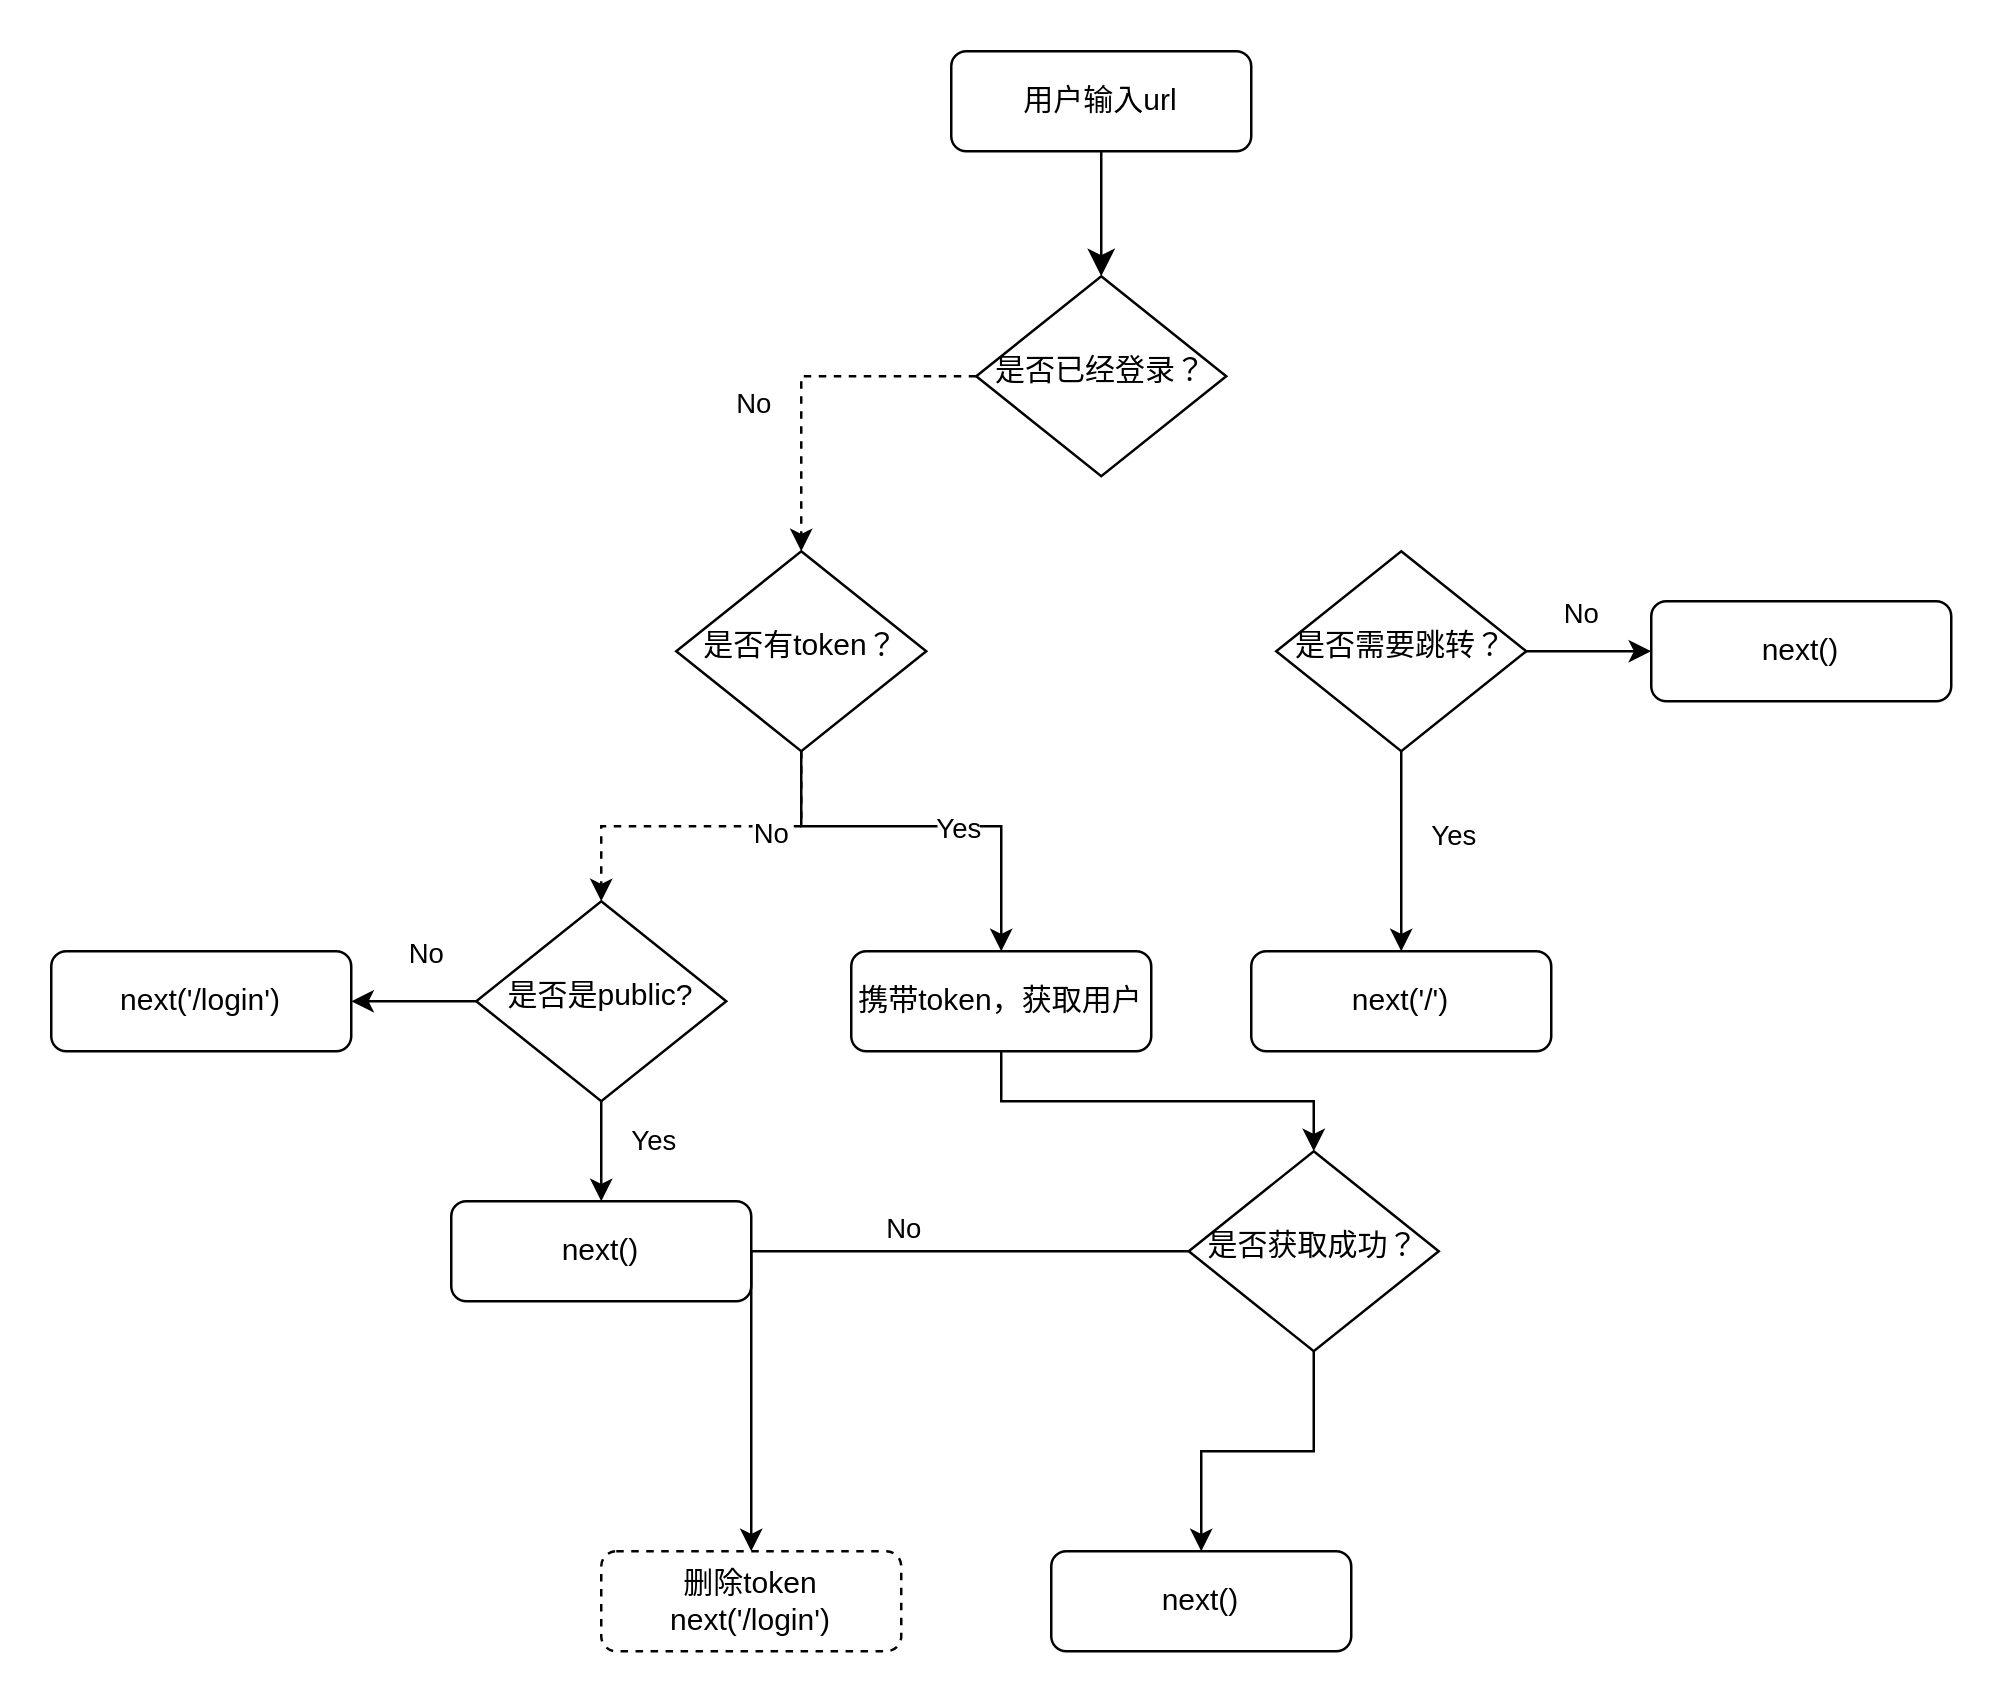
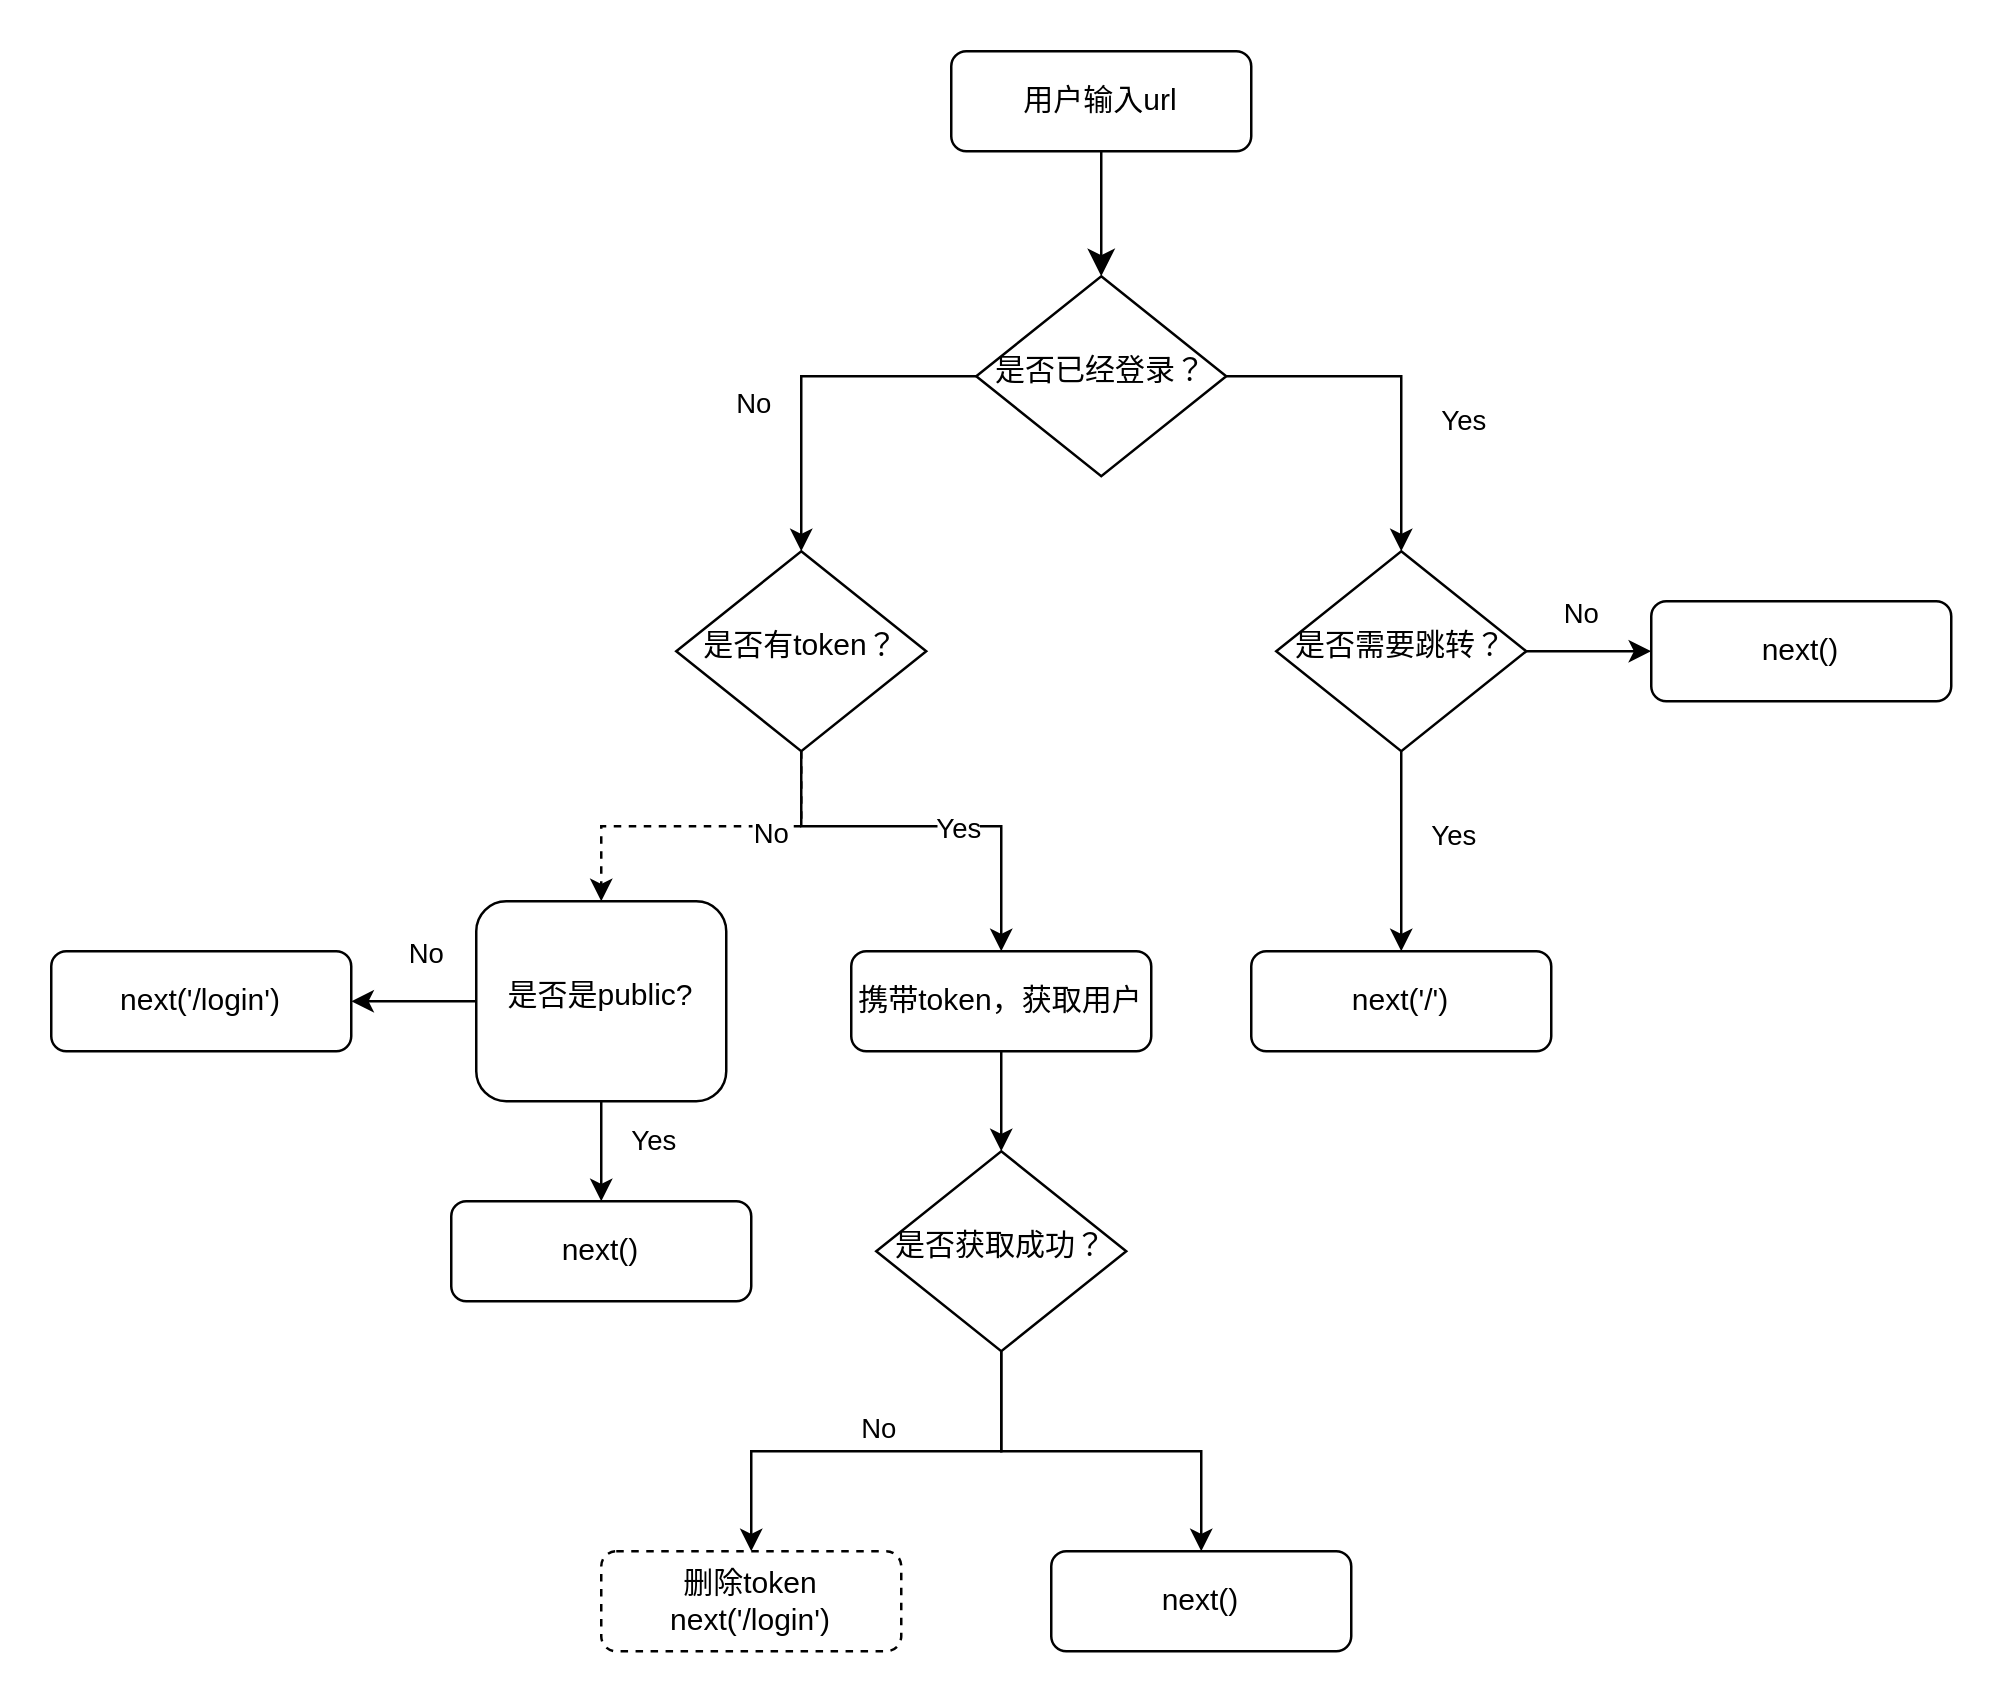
edge "是否已经登录？" -> "是否有token？": style dashed -> solid
edge "是否已经登录？" -> "是否需要跳转？": added, label "Yes"
node "是否是public?": shape diamond -> rounded rectangle
node "是否获取成功？": moved (1314, 1251) -> (1001, 1251)
